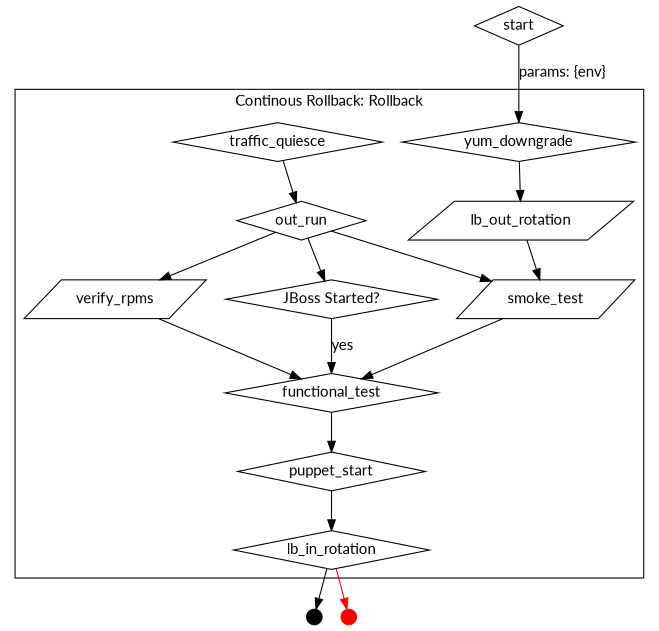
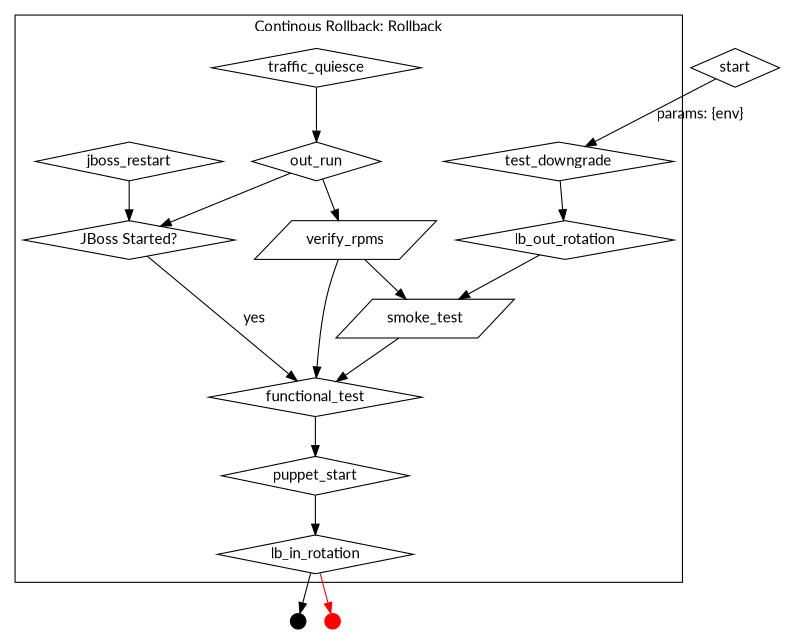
node "yum_downgrade": label "yum_downgrade" -> "test_downgrade"
node "jboss_restart": added
node "lb_out_rotation": shape parallelogram -> diamond
edge "out_run" -> "smoke_test": now "verify_rpms" -> "smoke_test"
